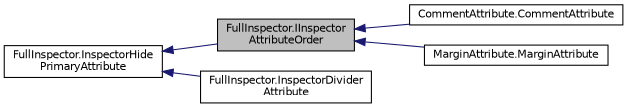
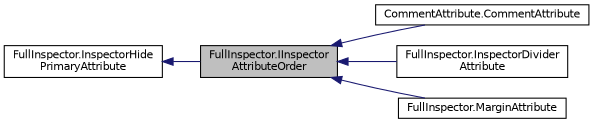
node "MarginAttribute.MarginAttribute": label "MarginAttribute.MarginAttribute" -> "FullInspector.MarginAttribute"
edge "FullInspector.InspectorDivider Attribute" -> "FullInspector.InspectorHide PrimaryAttribute": now "FullInspector.InspectorDivider Attribute" -> "FullInspector.IInspector AttributeOrder"
